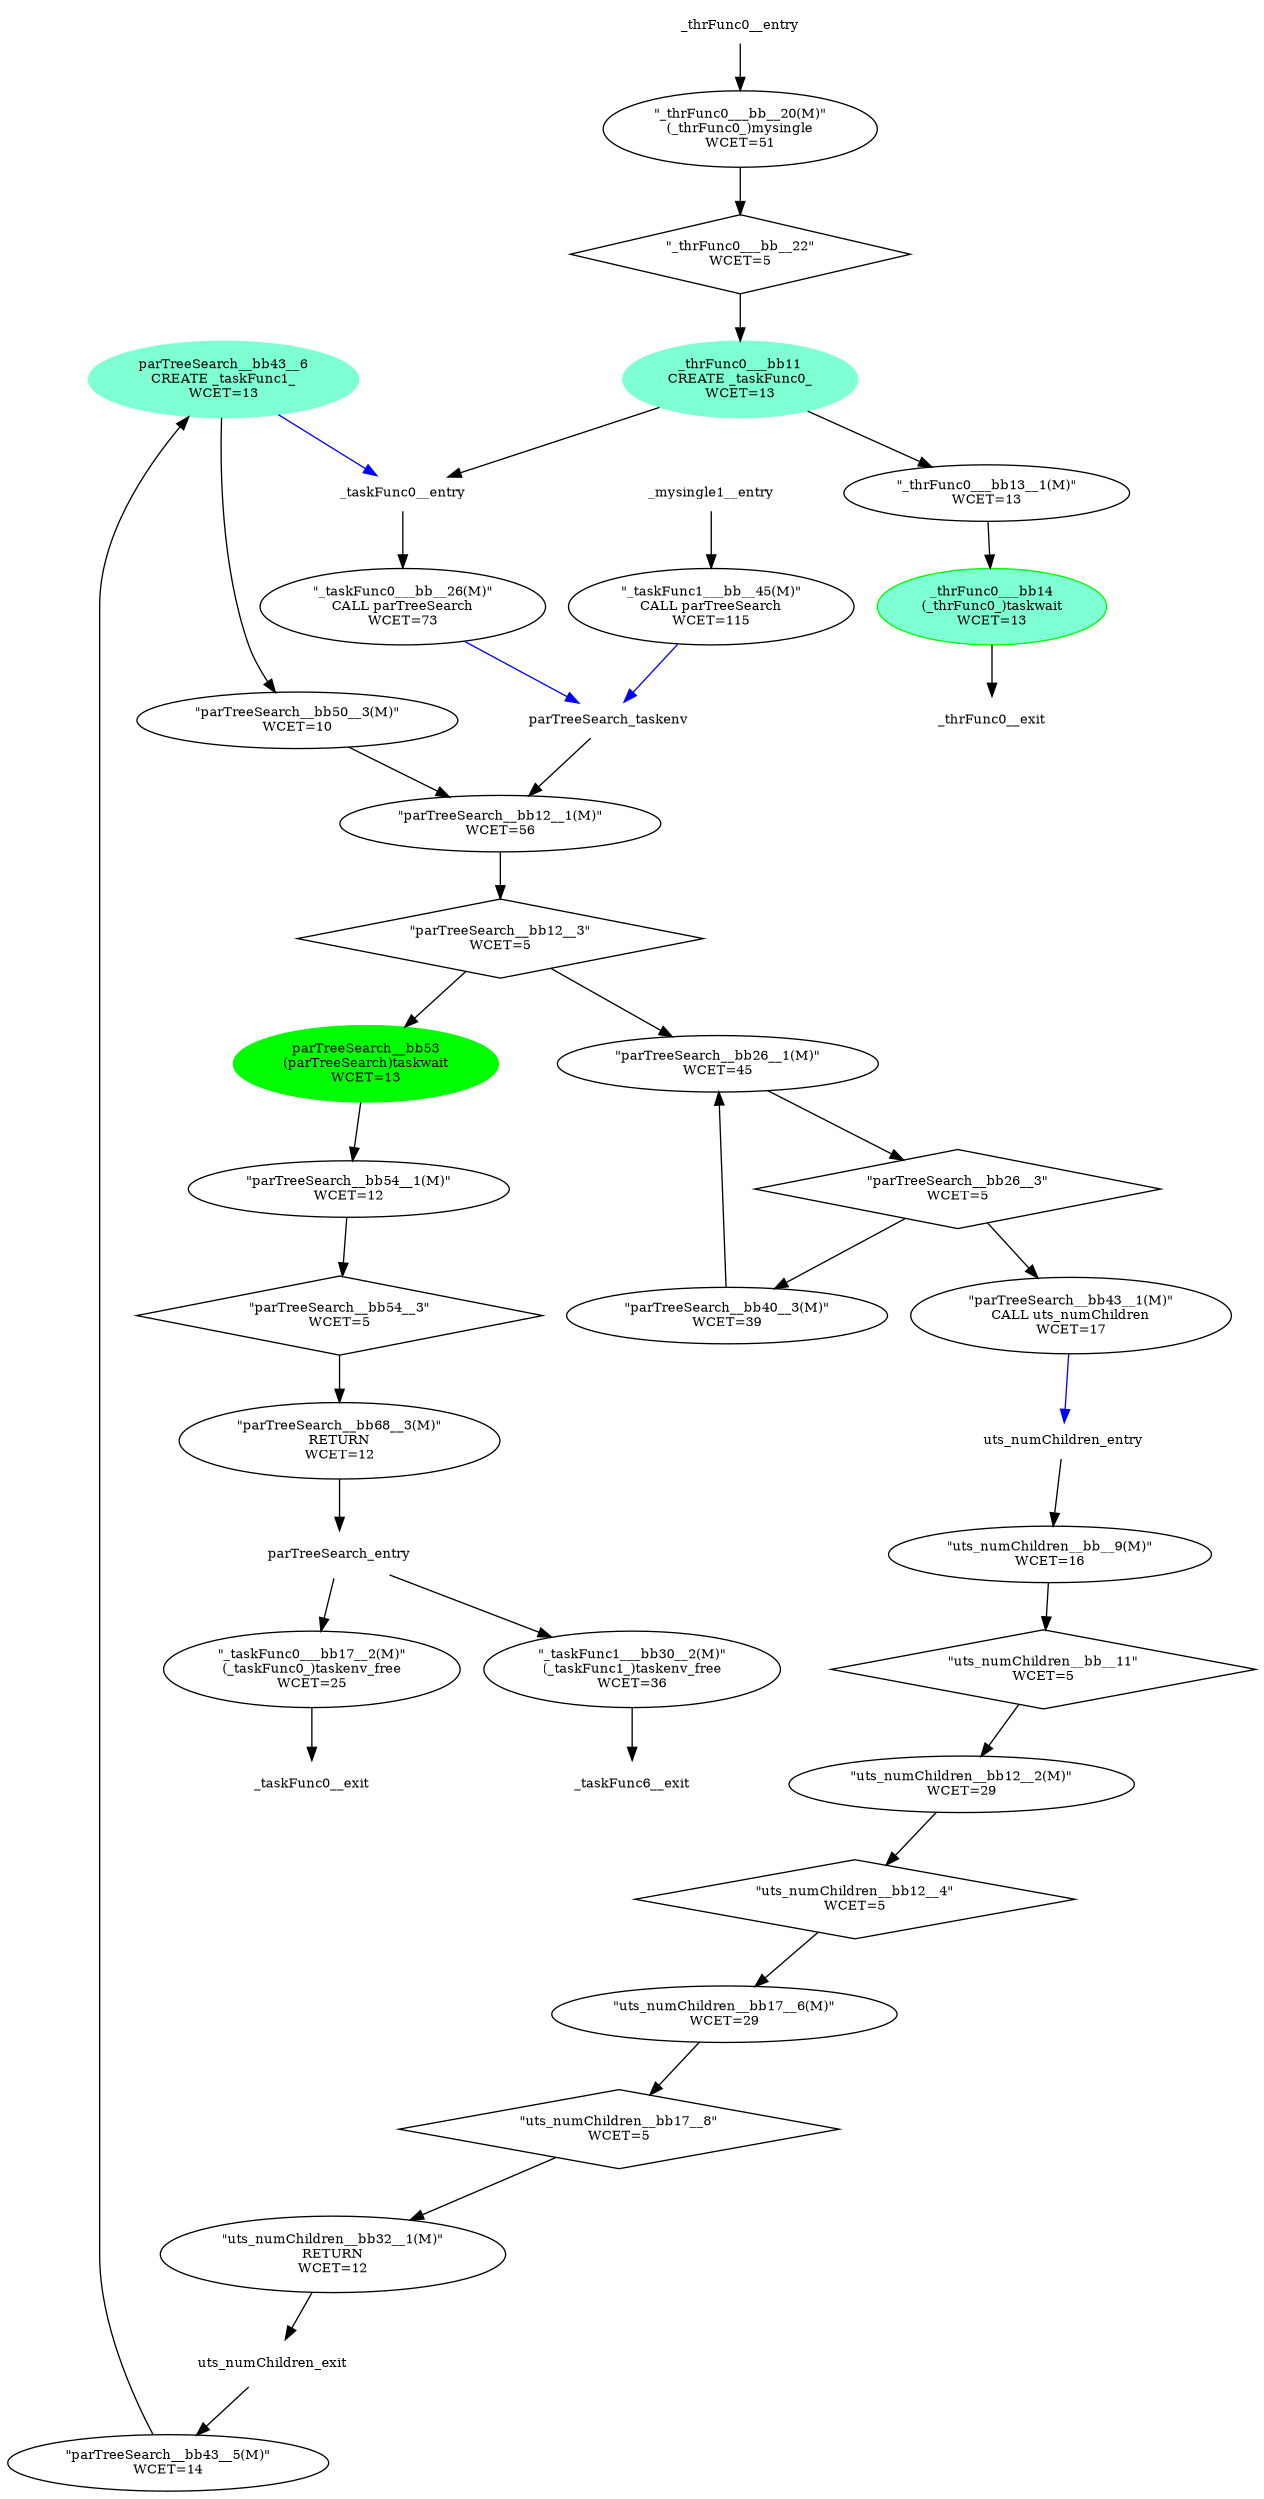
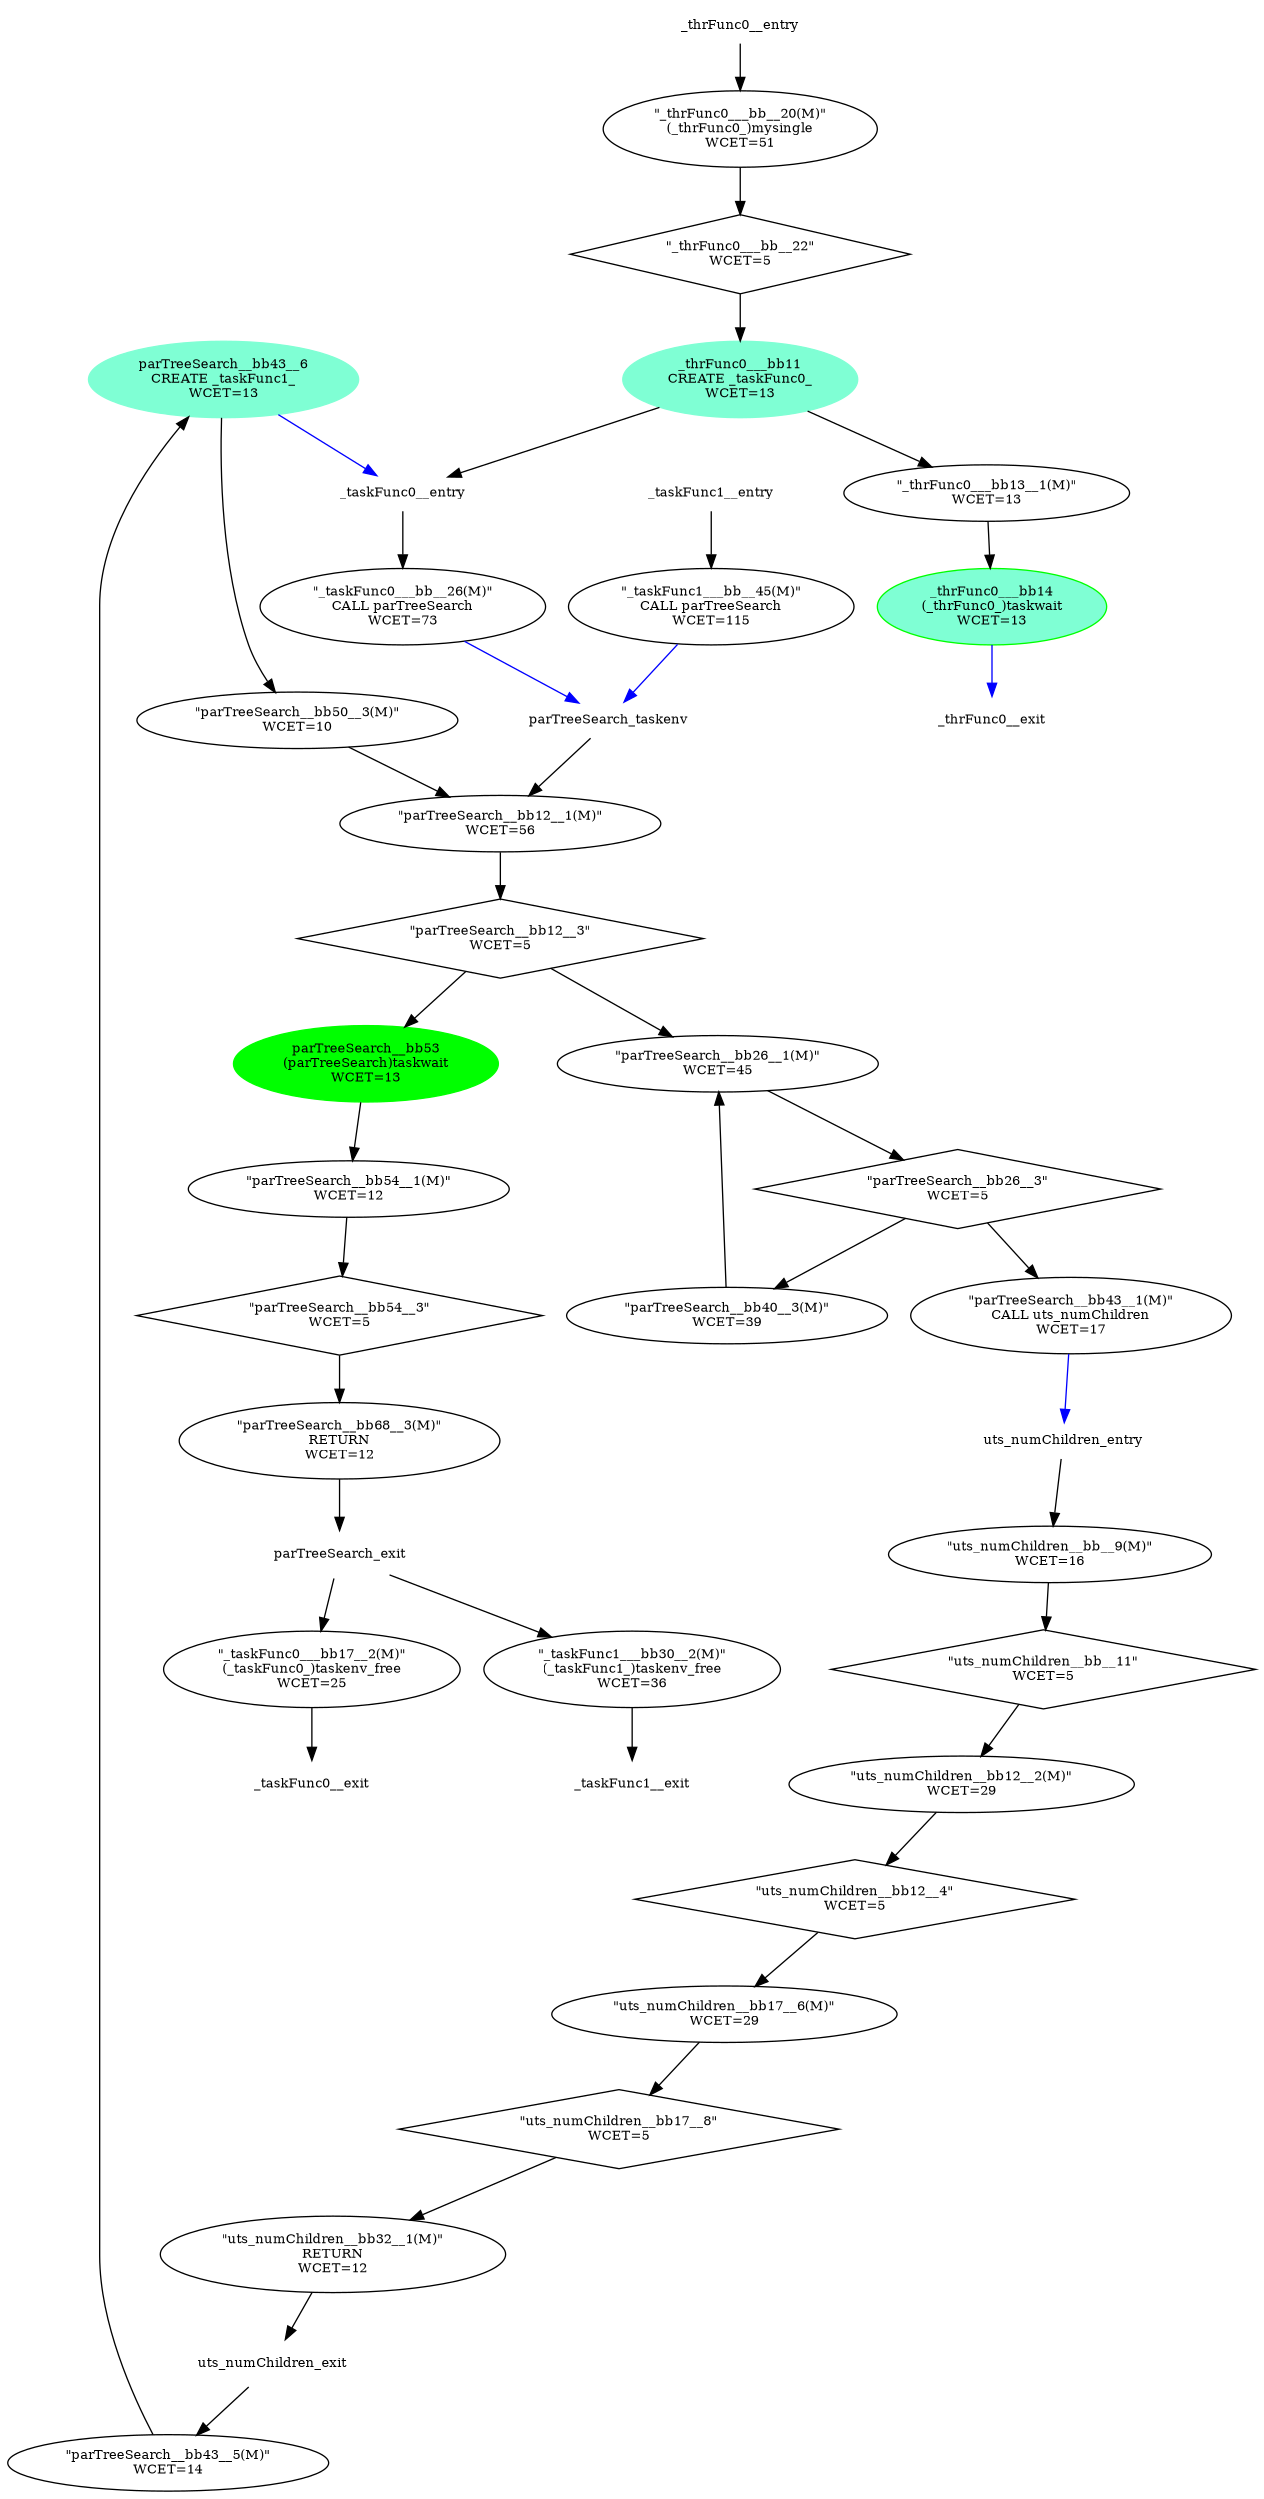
node "_mysingle1__entry": label "_mysingle1__entry" -> "_taskFunc1__entry"
edge "_thrFunc0___bb14 (_thrFunc0_)taskwait WCET=13" -> "_thrFunc0__exit": color black -> blue
node "parTreeSearch_entry": label "parTreeSearch_entry" -> "parTreeSearch_exit"
node "_taskFunc6__exit": label "_taskFunc6__exit" -> "_taskFunc1__exit"
